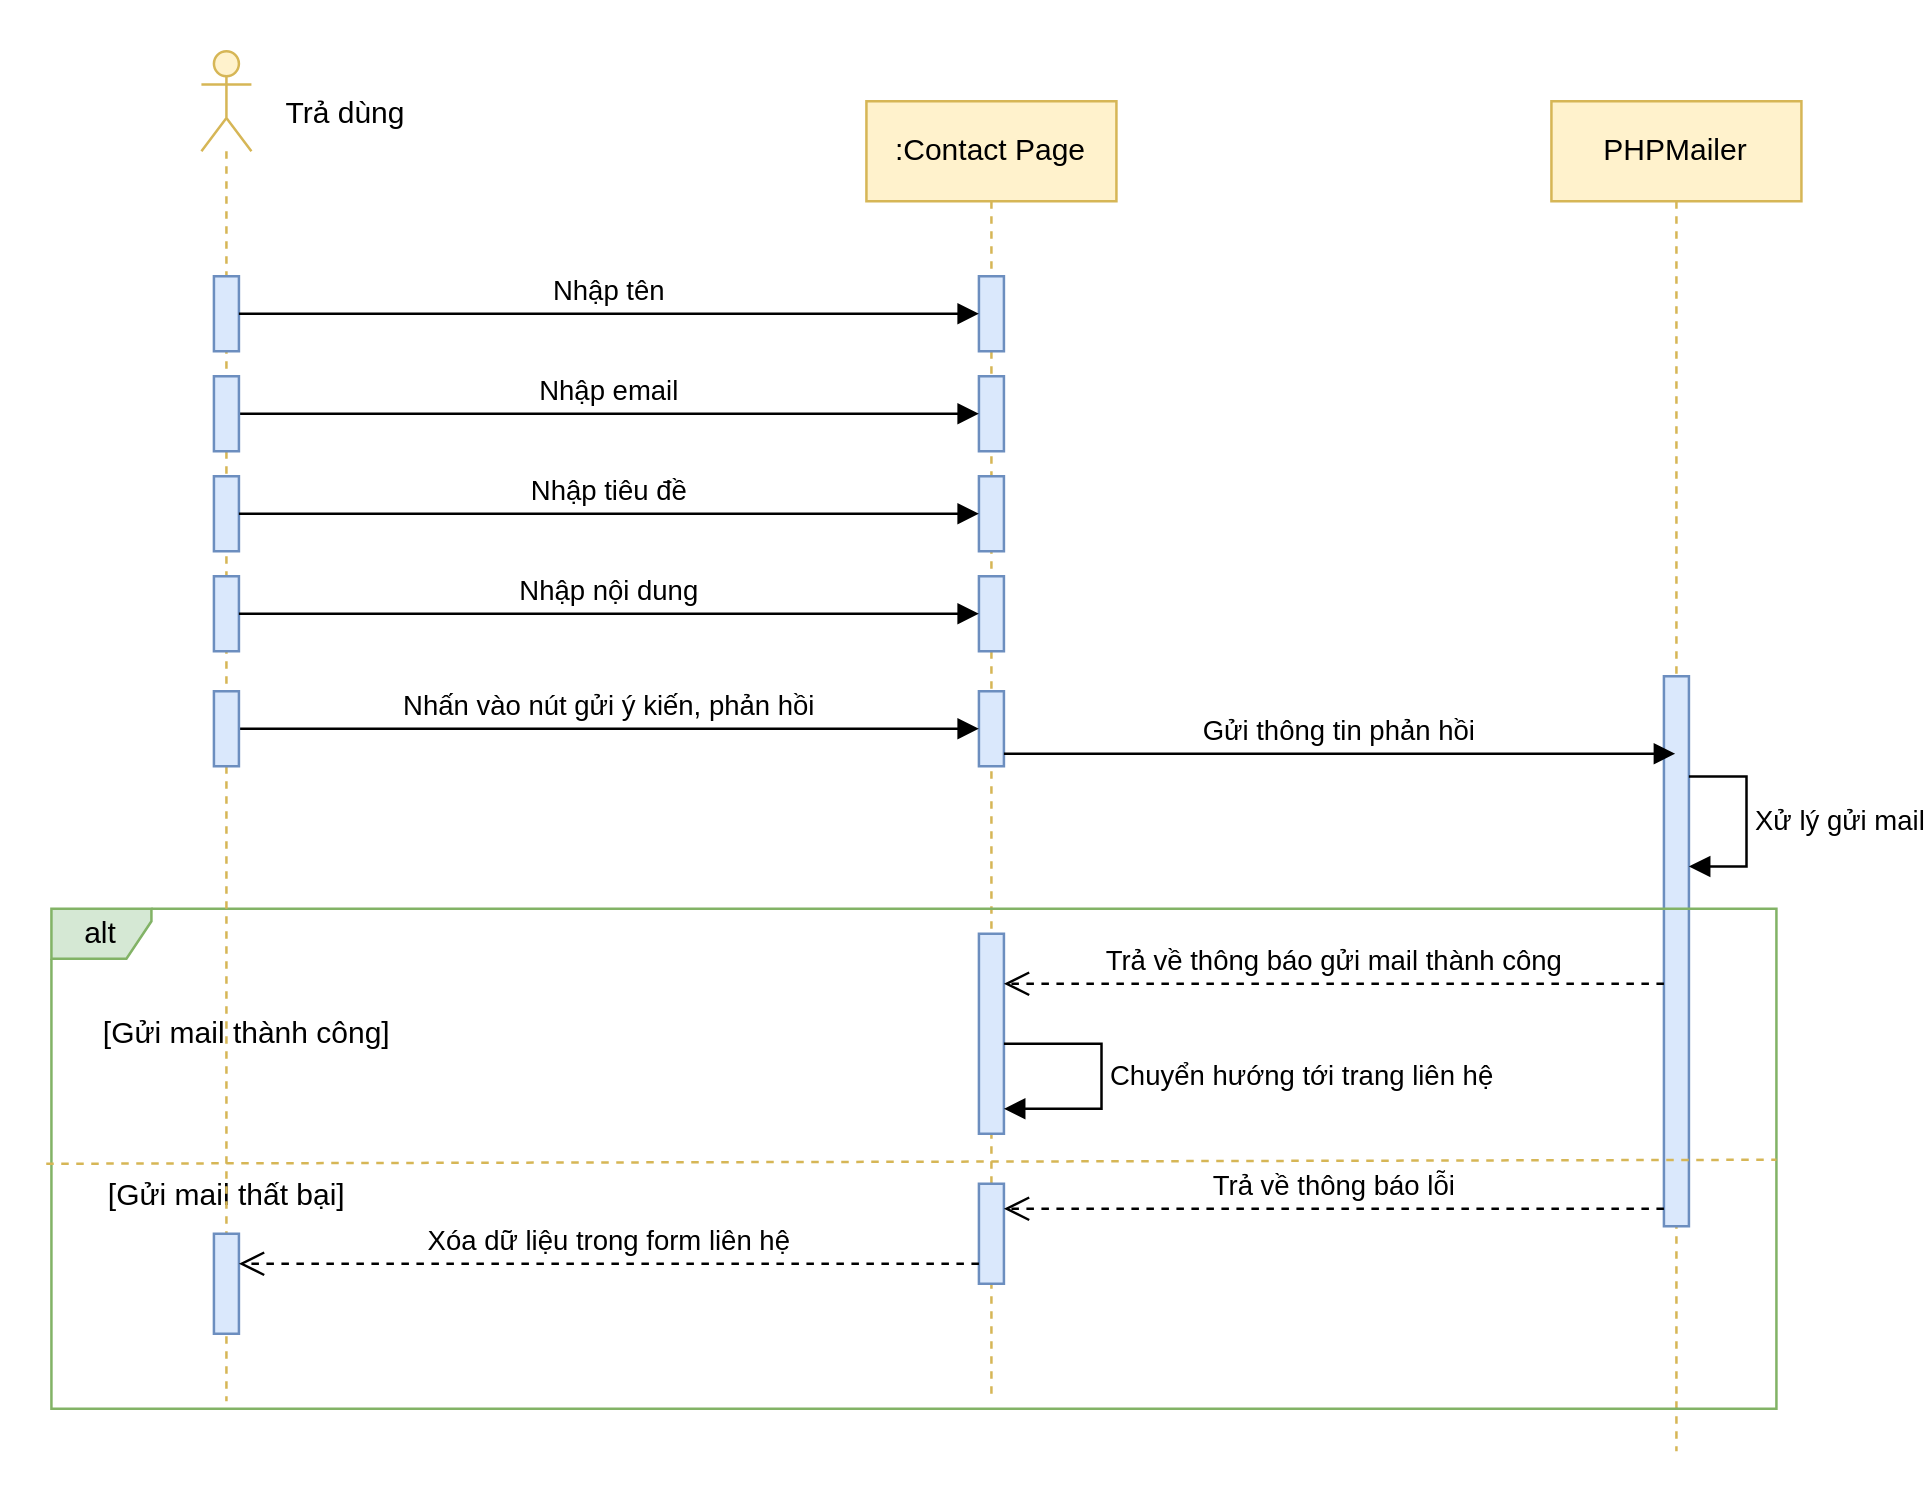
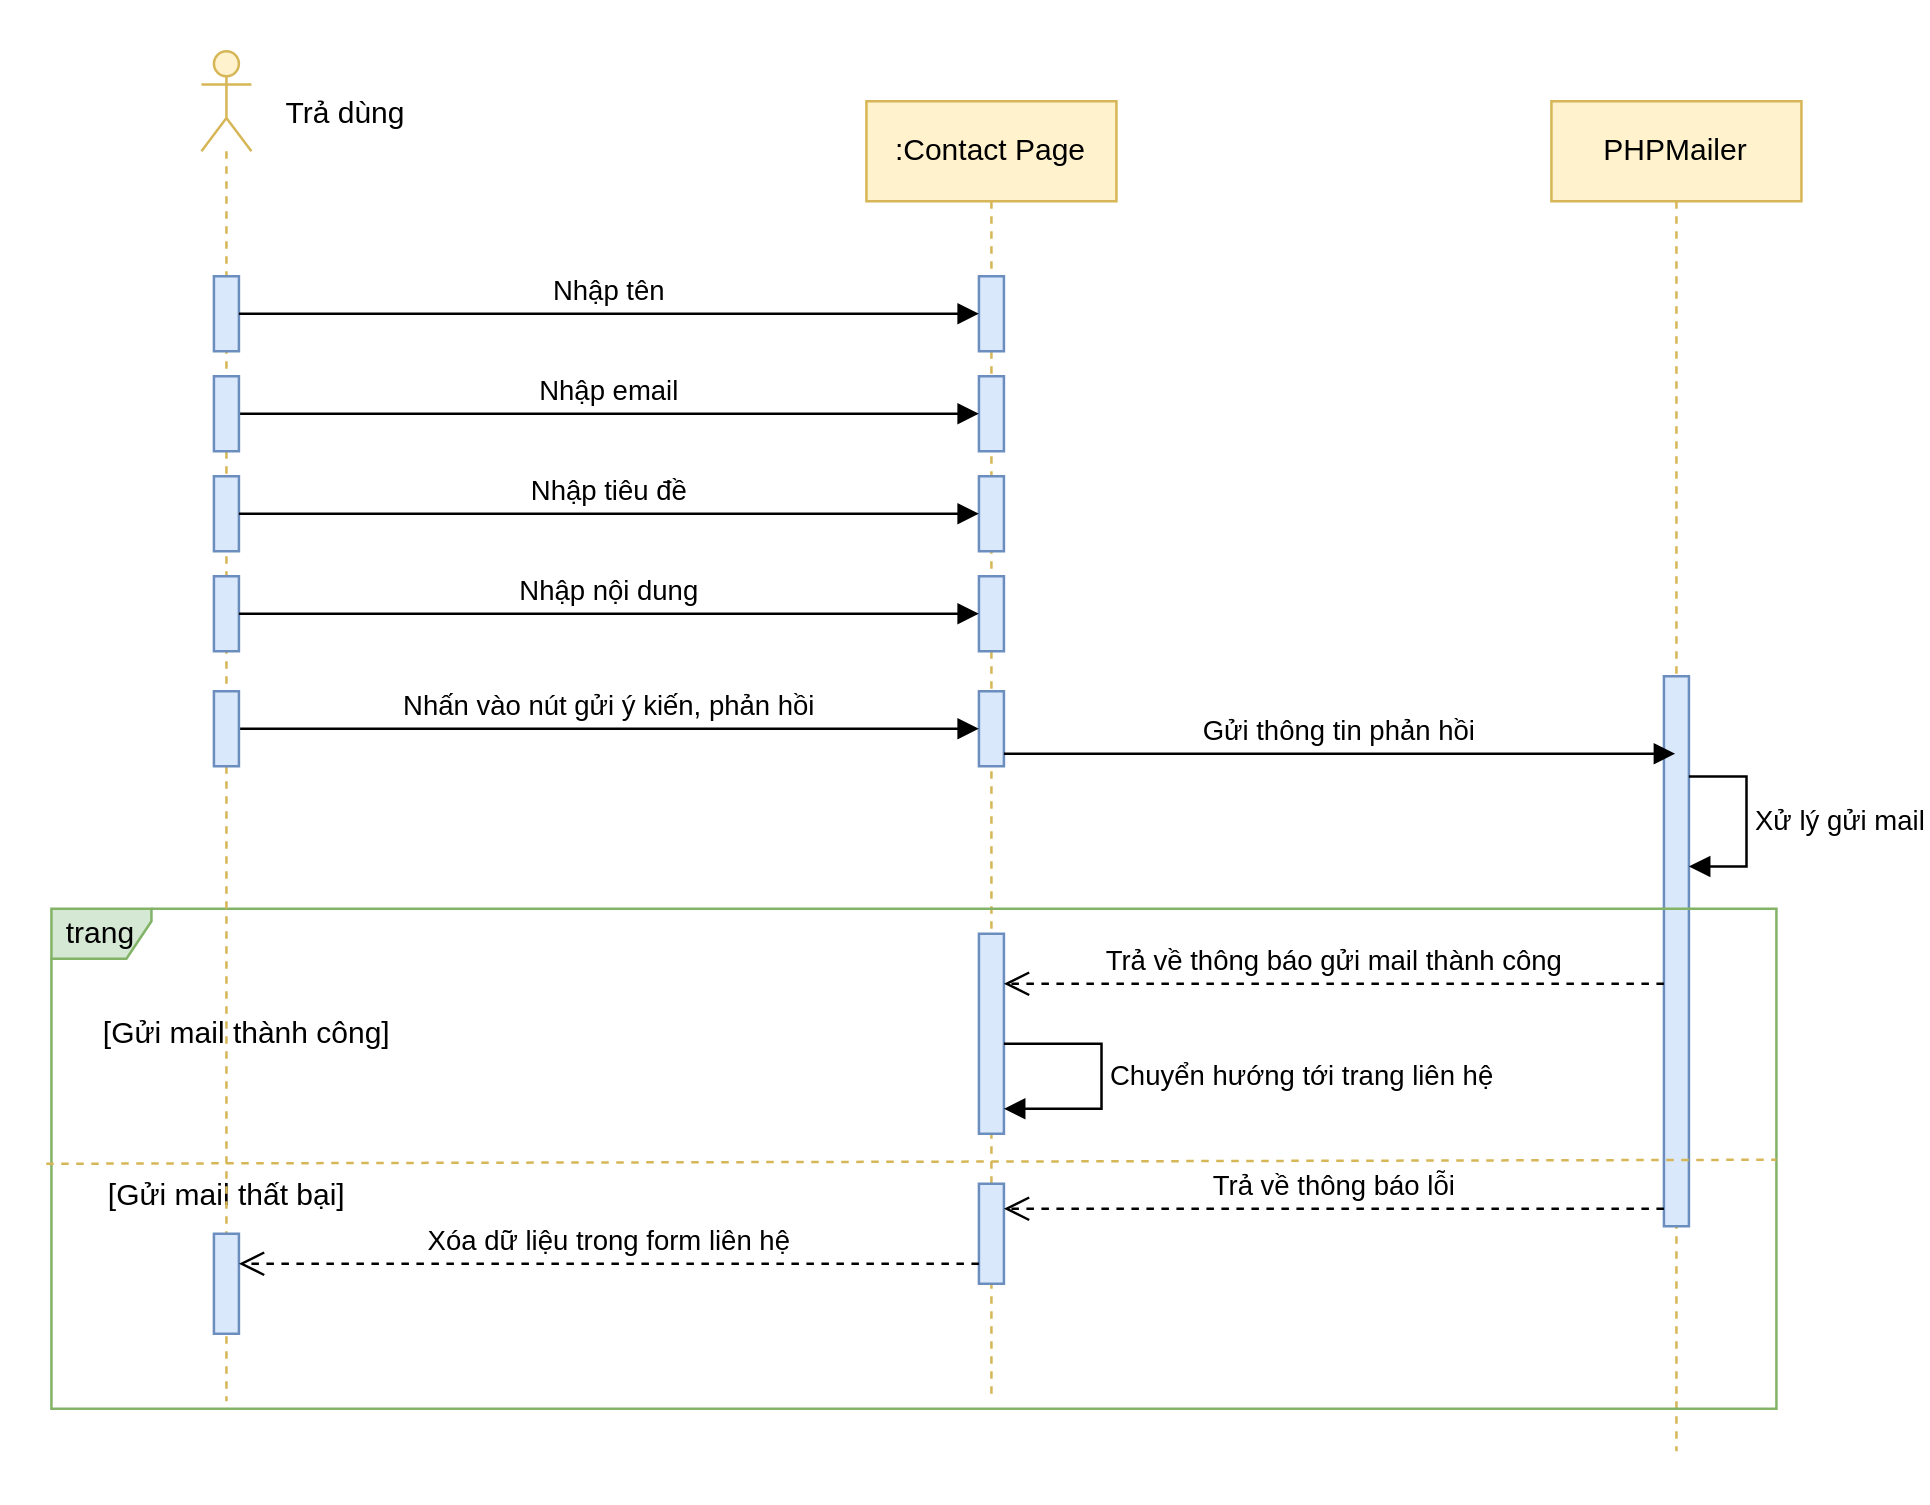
node "alt": label "alt" -> "trang"
